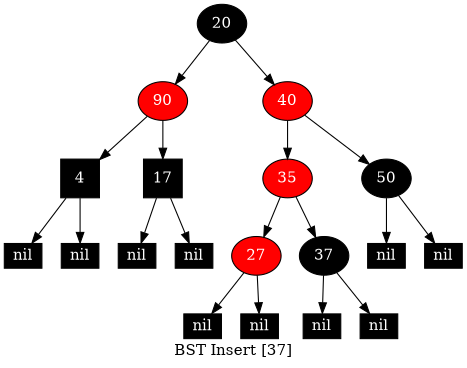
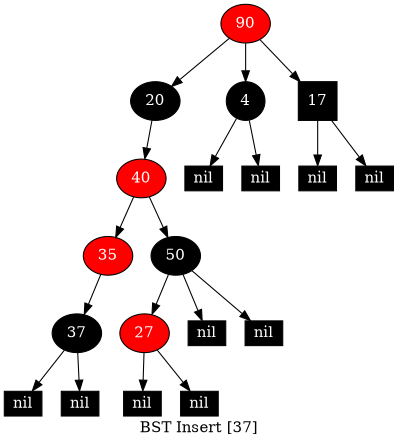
edge "20" -> "90": reversed
node "4": shape box -> ellipse
edge "35" -> "27": now "50" -> "27"
